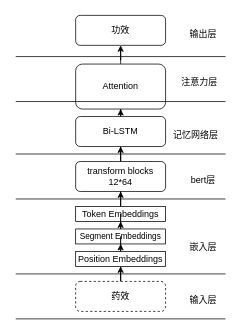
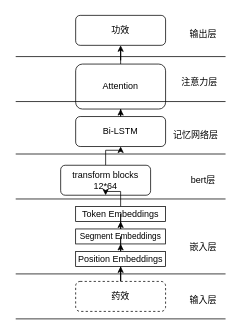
node "transform blocks 12*64": moved (120, 177) -> (105, 180)
